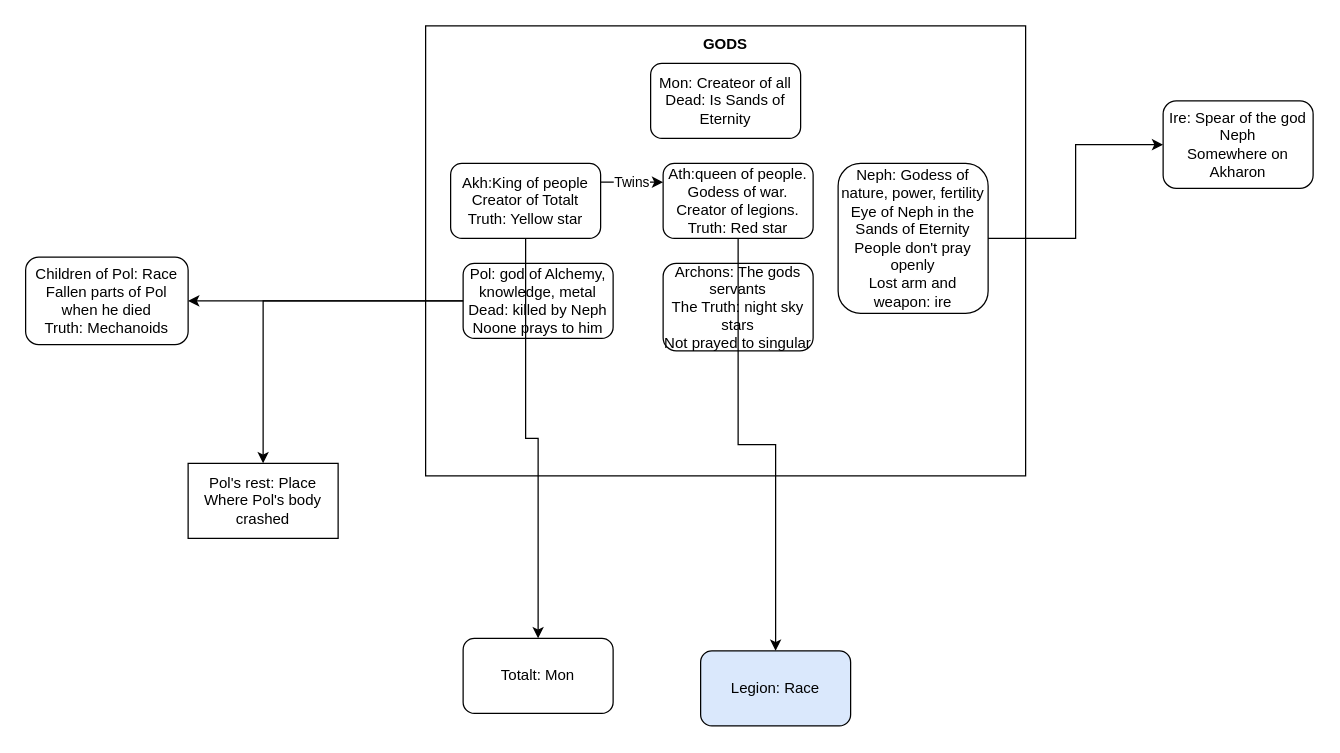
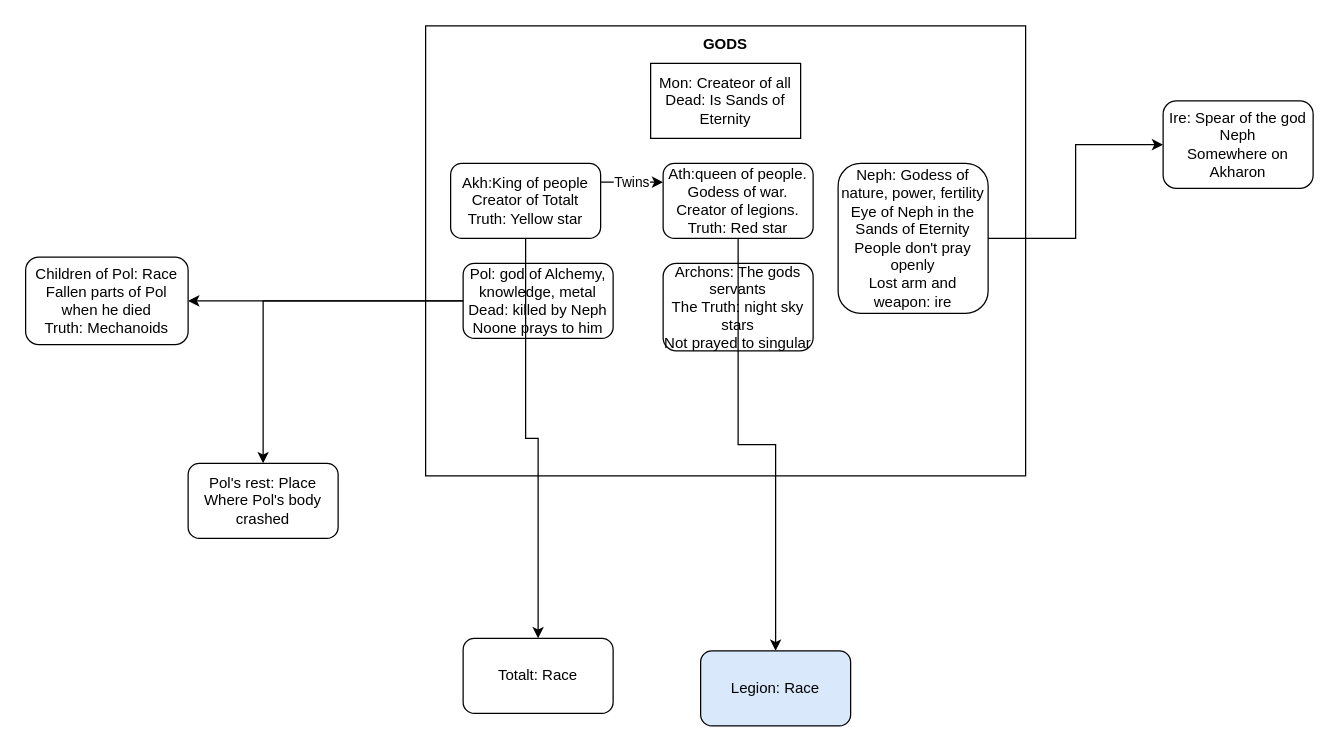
node "Mon: Createor of all Dead: Is Sands of Eternity": shape rounded rectangle -> rectangle
node "Pol's rest: Place Where Pol's body crashed": shape rectangle -> rounded rectangle
node "Totalt: Mon": label "Totalt: Mon" -> "Totalt: Race"
